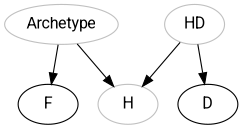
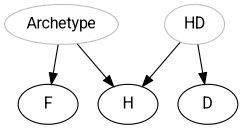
node "H": color grey -> black
